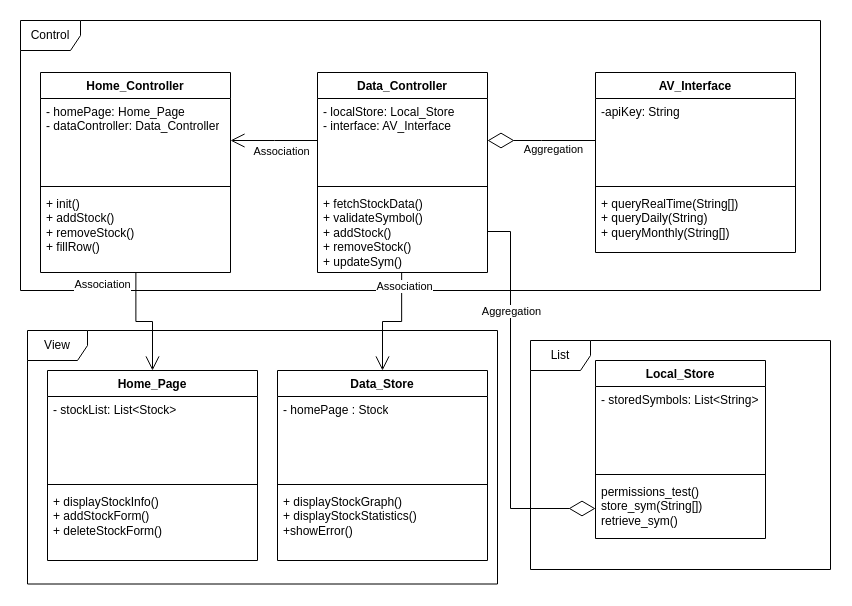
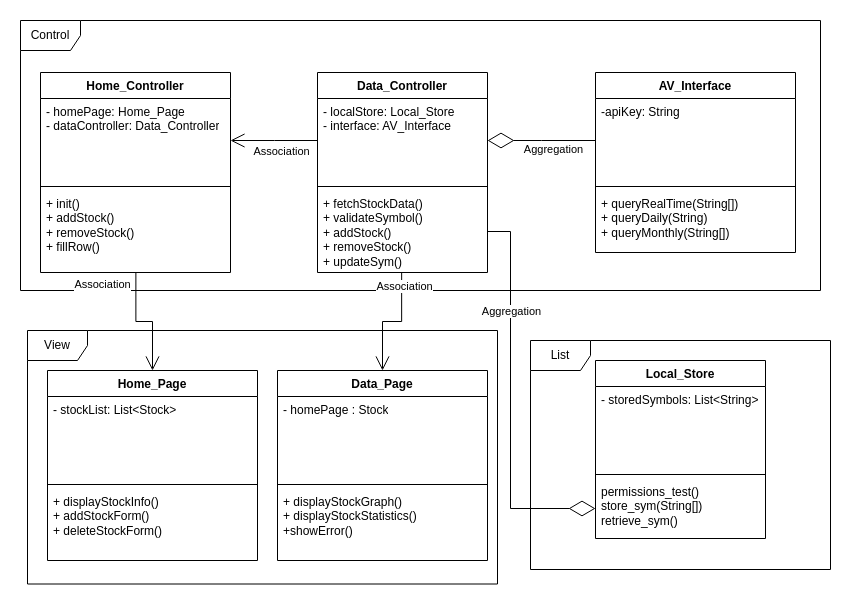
node "Data_Store": label "Data_Store" -> "Data_Page"
